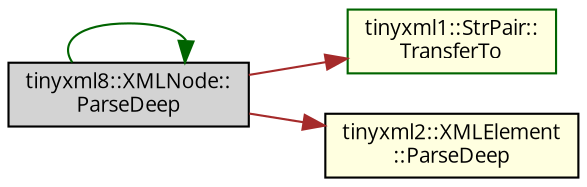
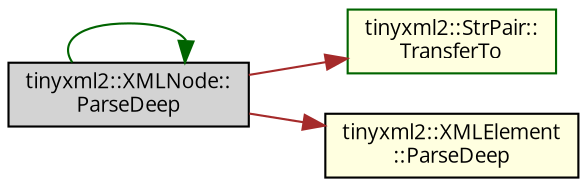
node "tinyxml1::StrPair:: TransferTo": label "tinyxml1::StrPair:: TransferTo" -> "tinyxml2::StrPair:: TransferTo"
node "tinyxml8::XMLNode:: ParseDeep": label "tinyxml8::XMLNode:: ParseDeep" -> "tinyxml2::XMLNode:: ParseDeep"
